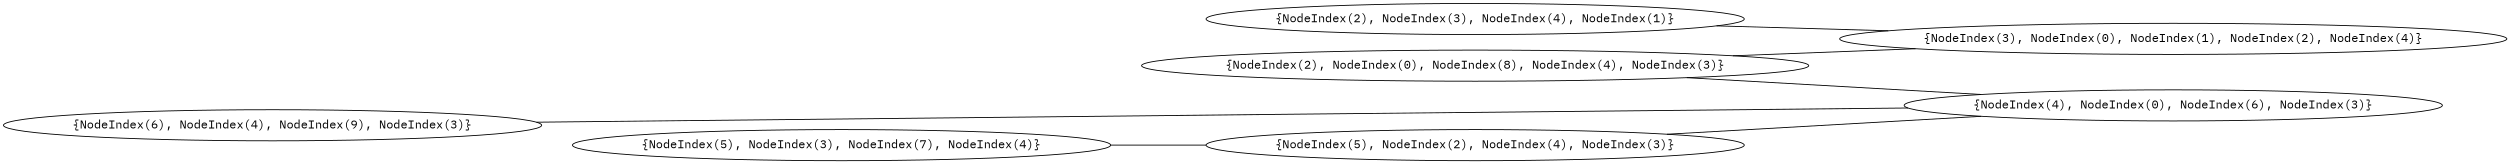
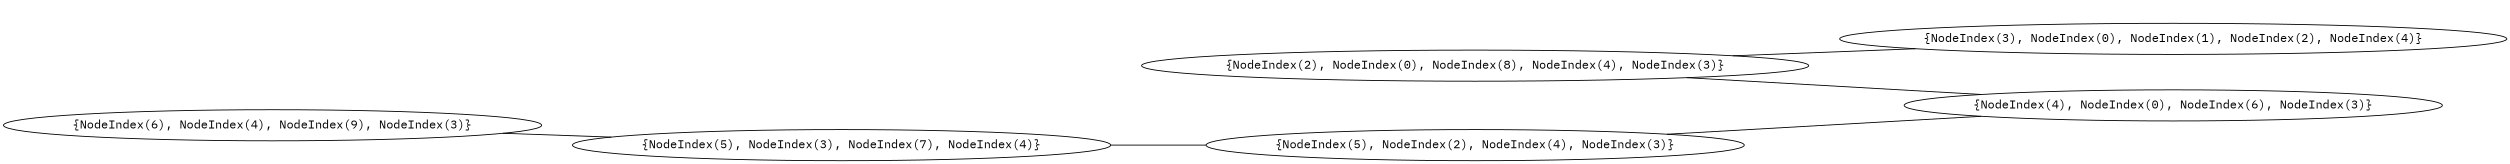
node "{NodeIndex(2), NodeIndex(3), NodeIndex(4), NodeIndex(1)}": removed
edge "{NodeIndex(4), NodeIndex(0), NodeIndex(6), NodeIndex(3)}" -- "{NodeIndex(6), NodeIndex(4), NodeIndex(9), NodeIndex(3)}": now "{NodeIndex(5), NodeIndex(3), NodeIndex(7), NodeIndex(4)}" -- "{NodeIndex(6), NodeIndex(4), NodeIndex(9), NodeIndex(3)}"
